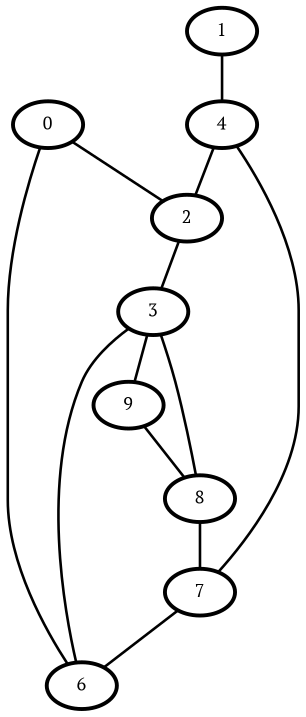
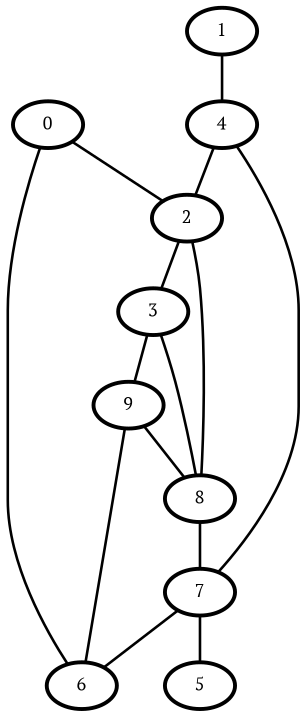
edge "2" -- "8": added
edge "3" -- "6": now "9" -- "6"
node "5": added
